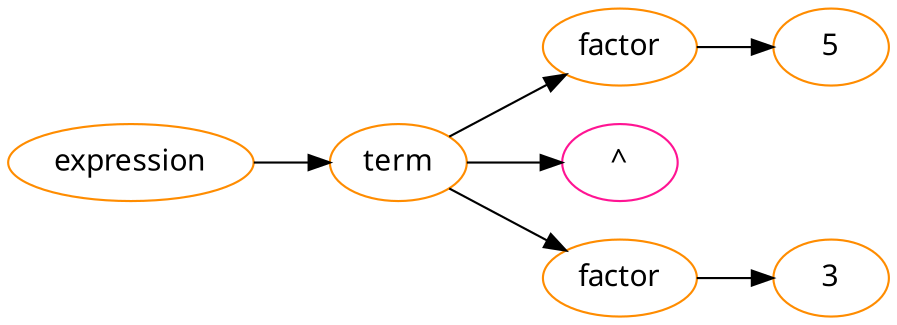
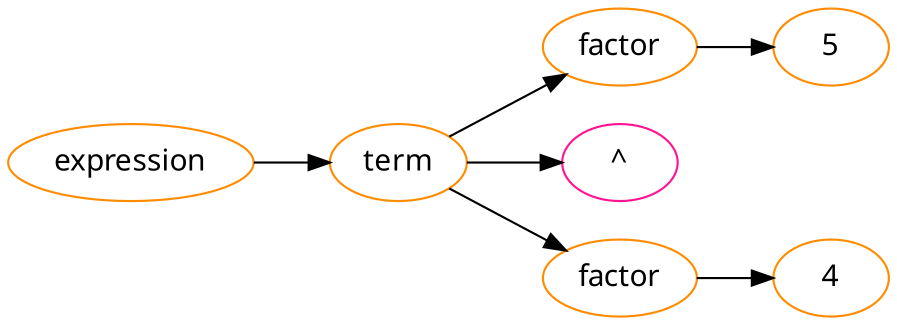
node "3": label "3" -> "4"
